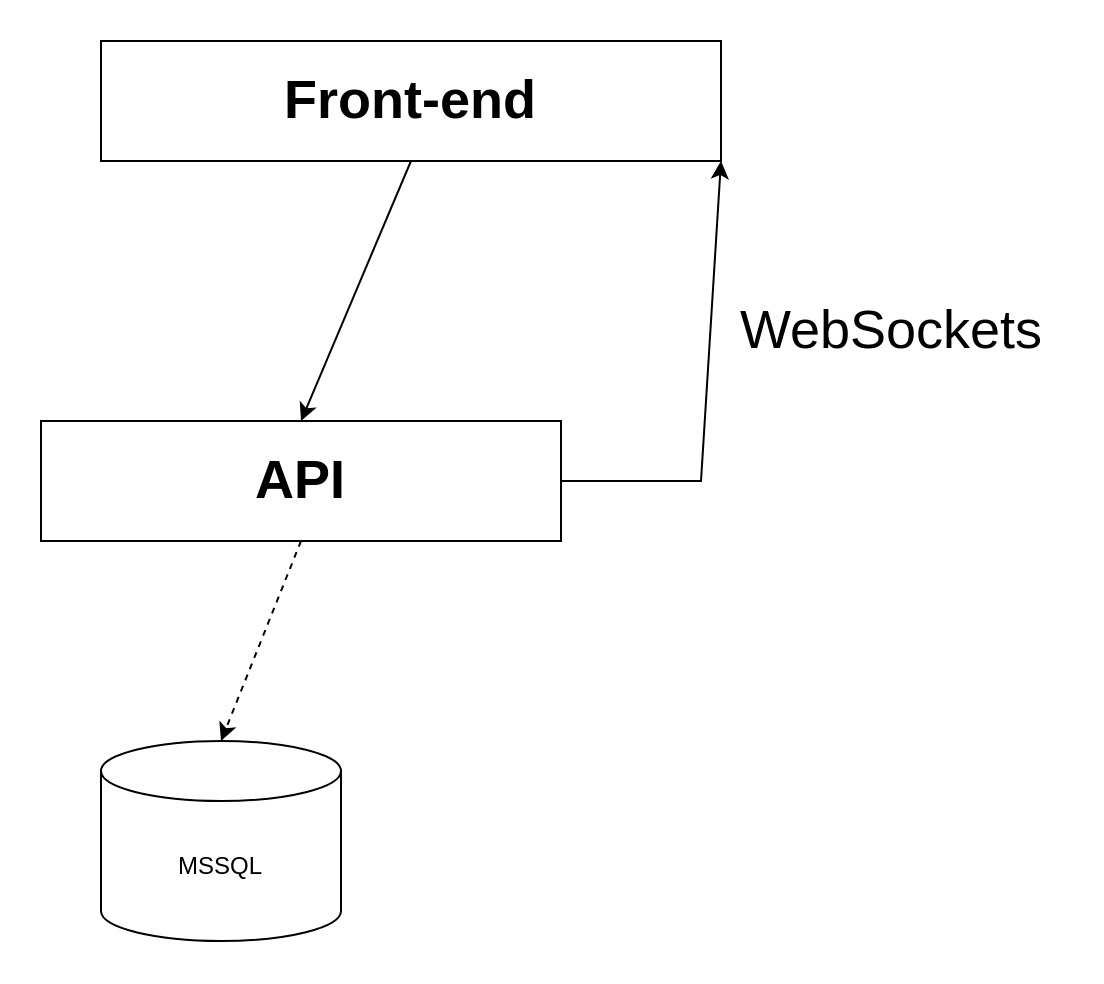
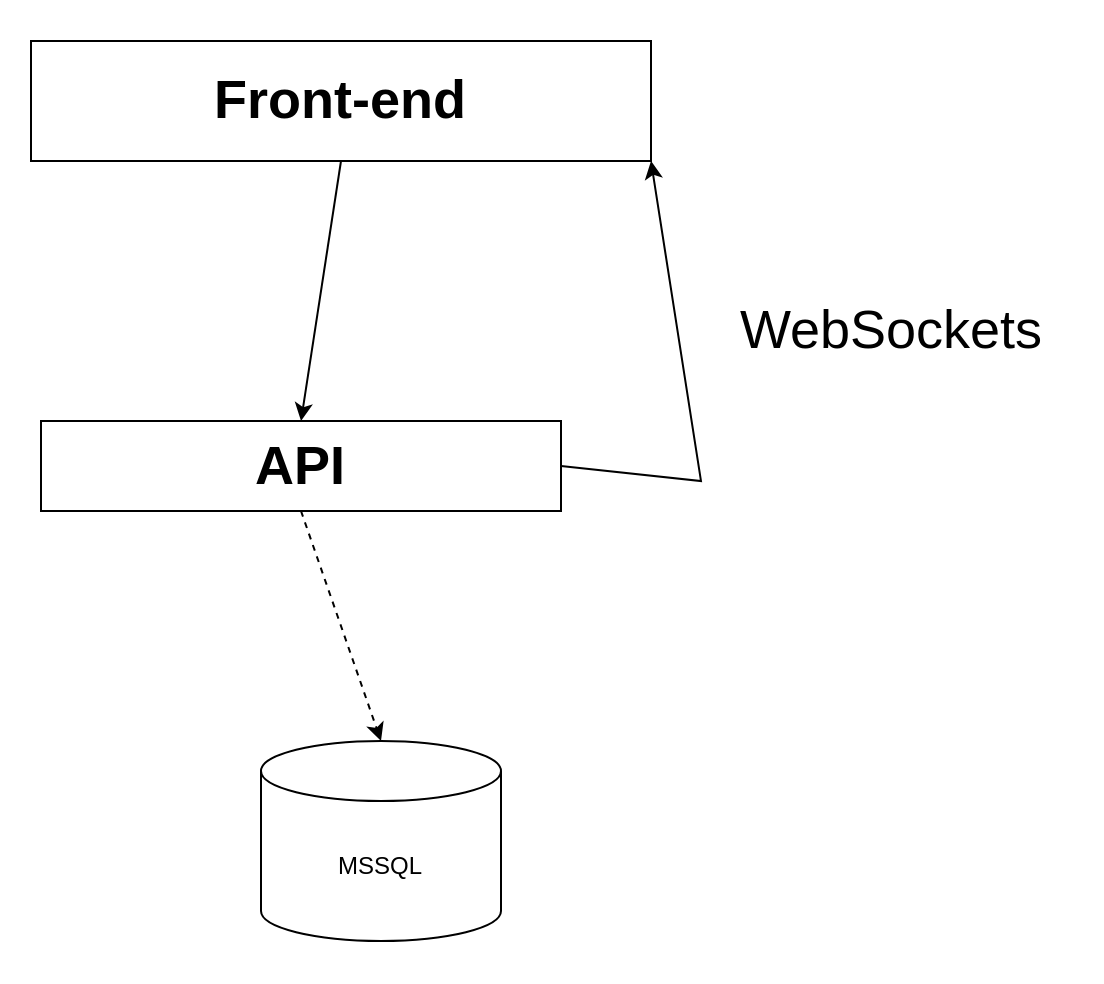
node "Front-end": moved (411, 101) -> (341, 101)
node "API": size 520x120 -> 520x90
node "MSSQL": moved (221, 841) -> (381, 841)
